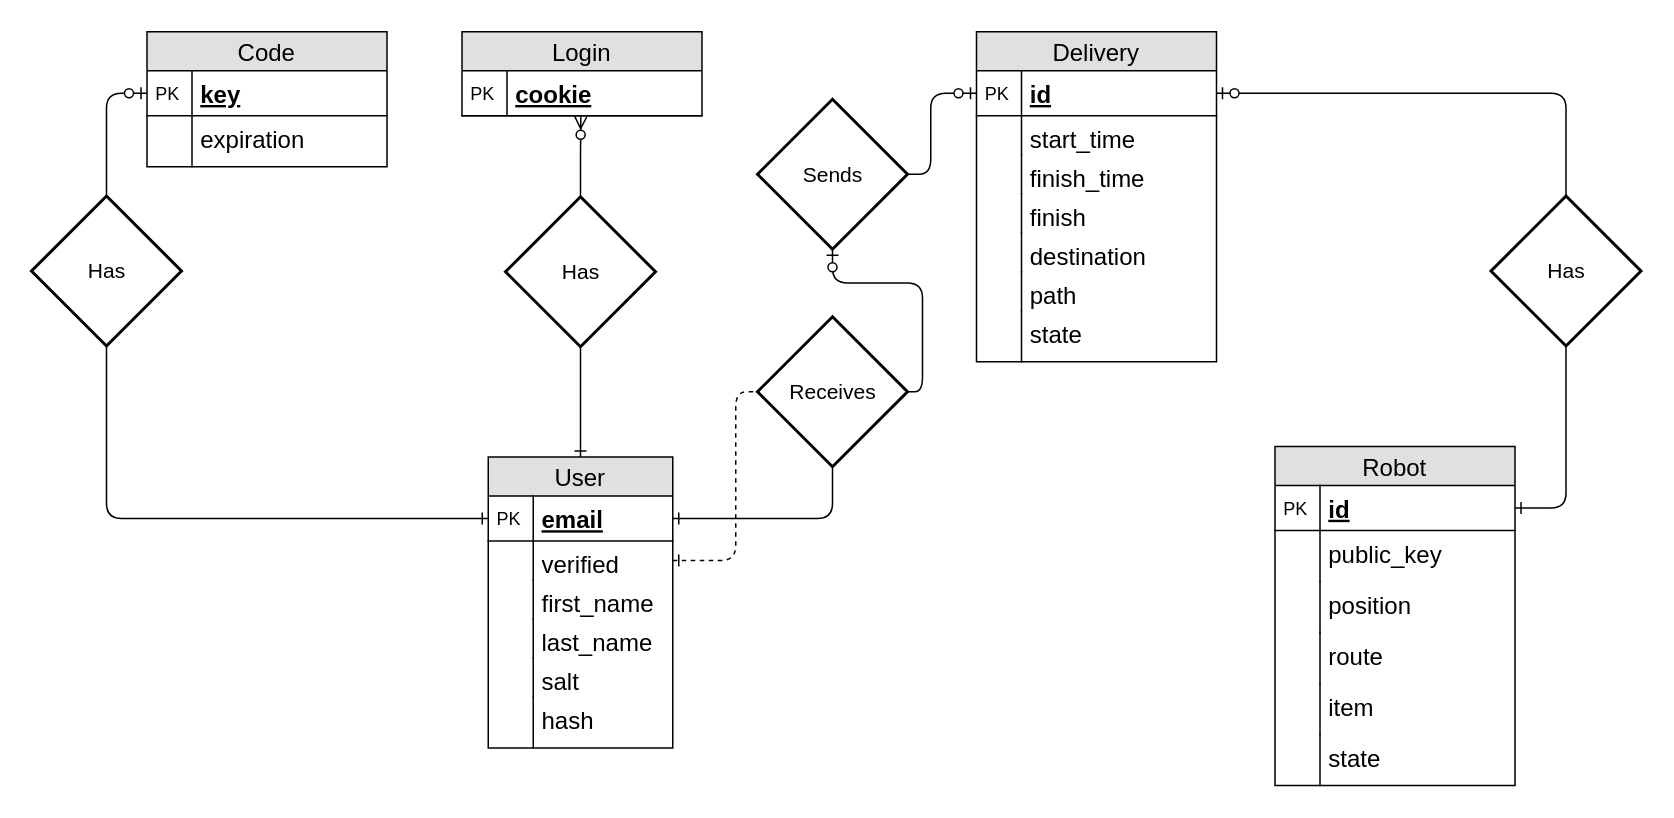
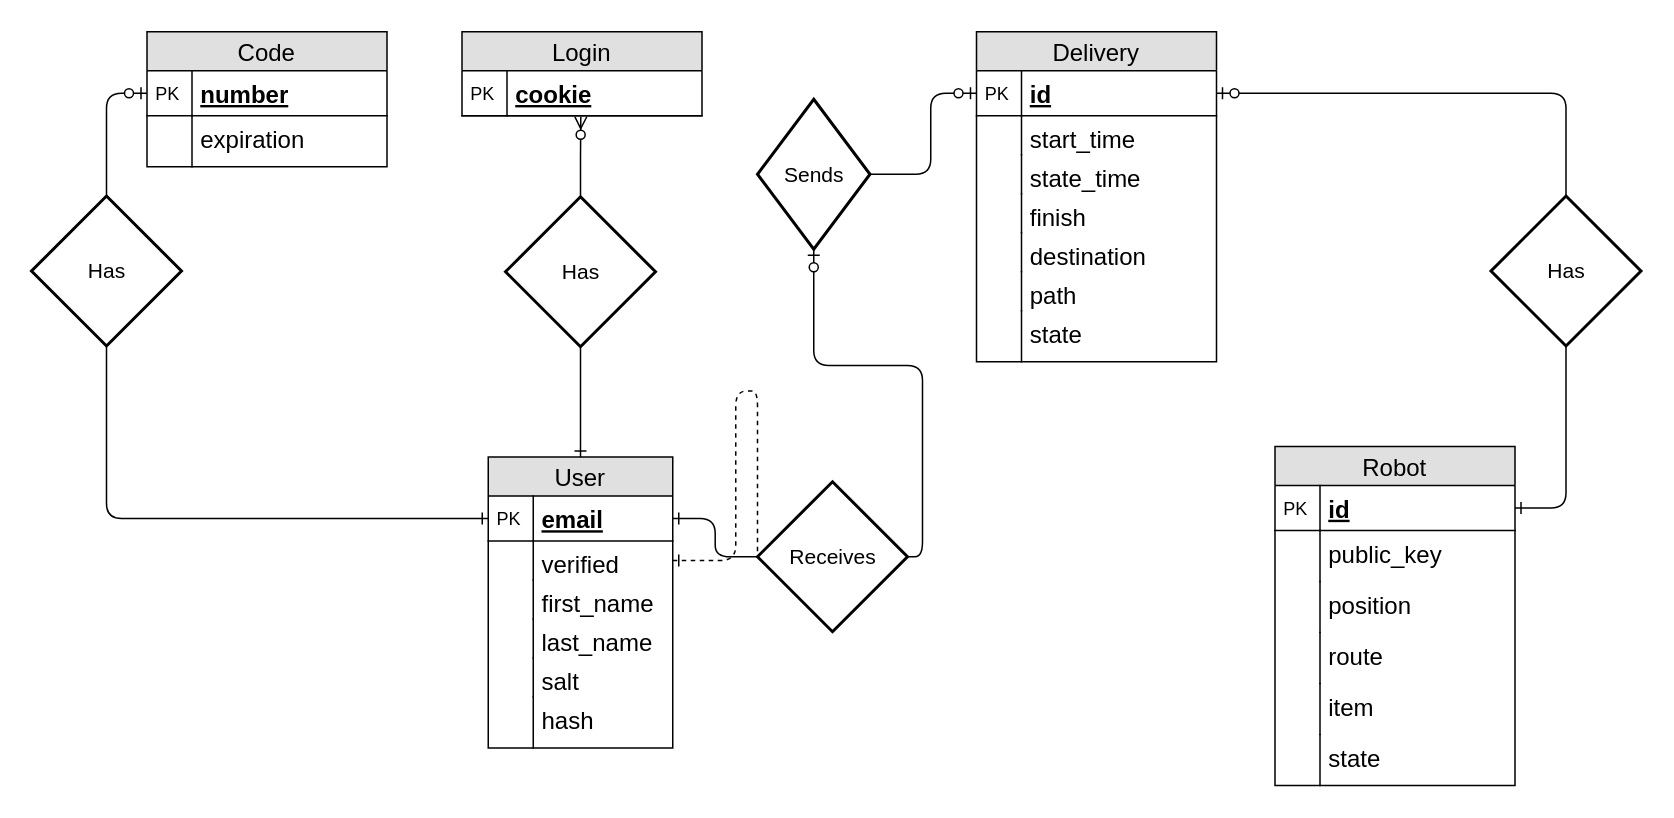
node "key": label "key" -> "number"
node "Sends": size 150x150 -> 113x150
node "finish_time": label "finish_time" -> "state_time"
node "Receives": moved (833, 392) -> (833, 557)
